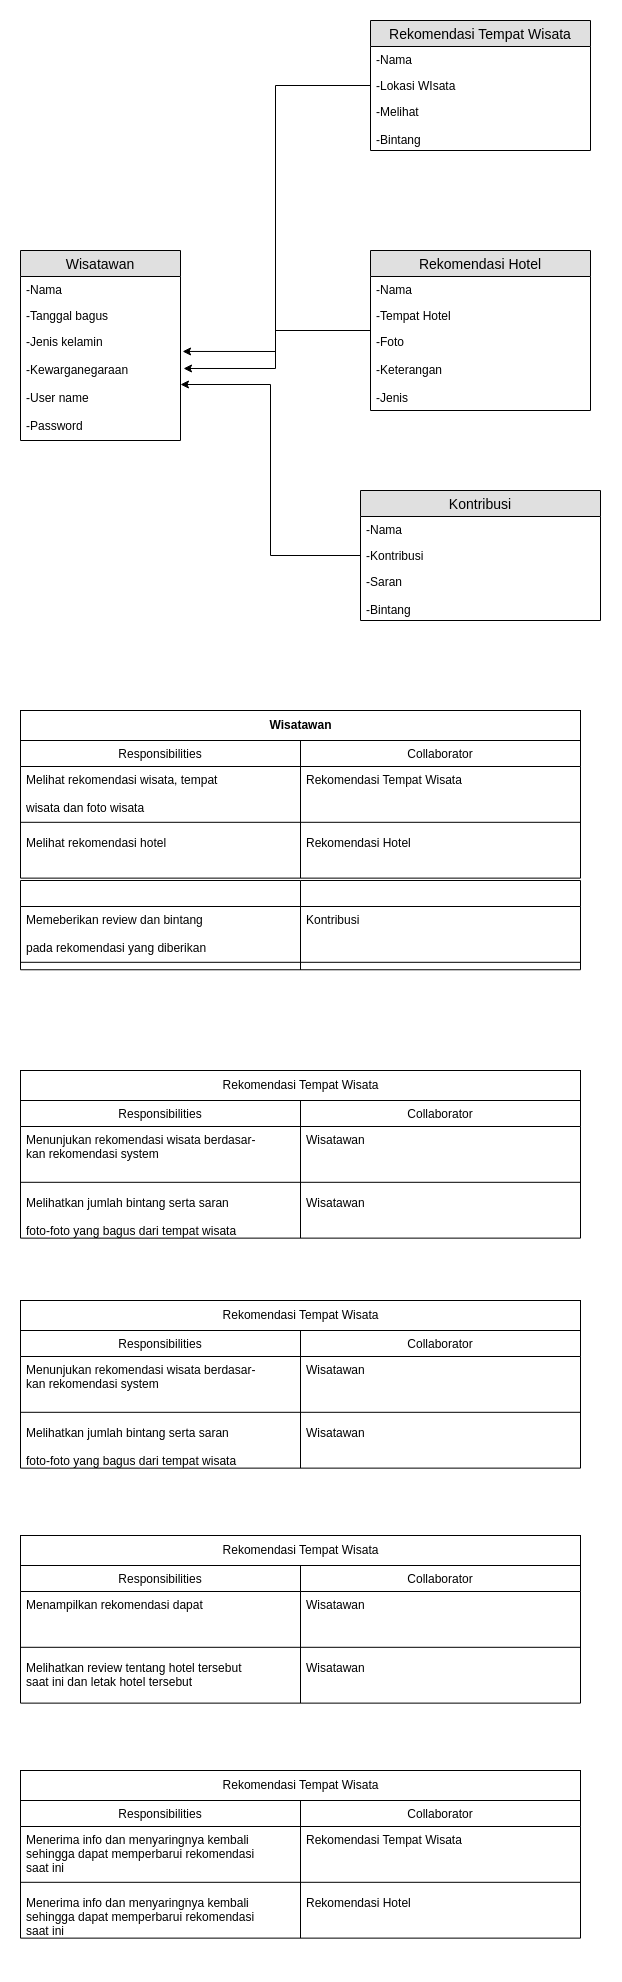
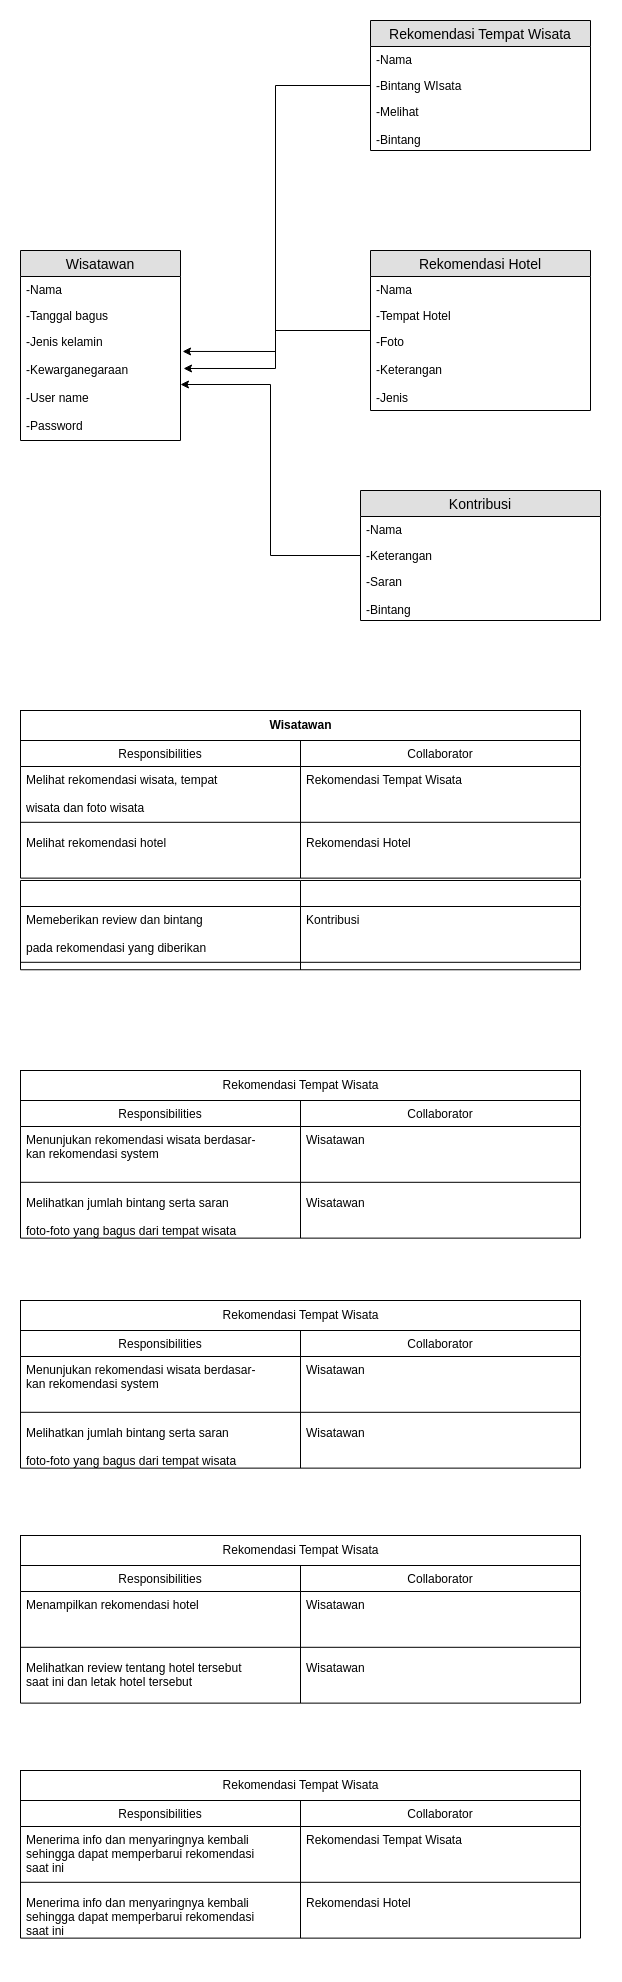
node "-Lokasi WIsata": label "-Lokasi WIsata" -> "-Bintang WIsata"
node "-Kontribusi": label "-Kontribusi" -> "-Keterangan"
node "Menampilkan rekomendasi dapat": label "Menampilkan rekomendasi dapat" -> "Menampilkan rekomendasi hotel"
